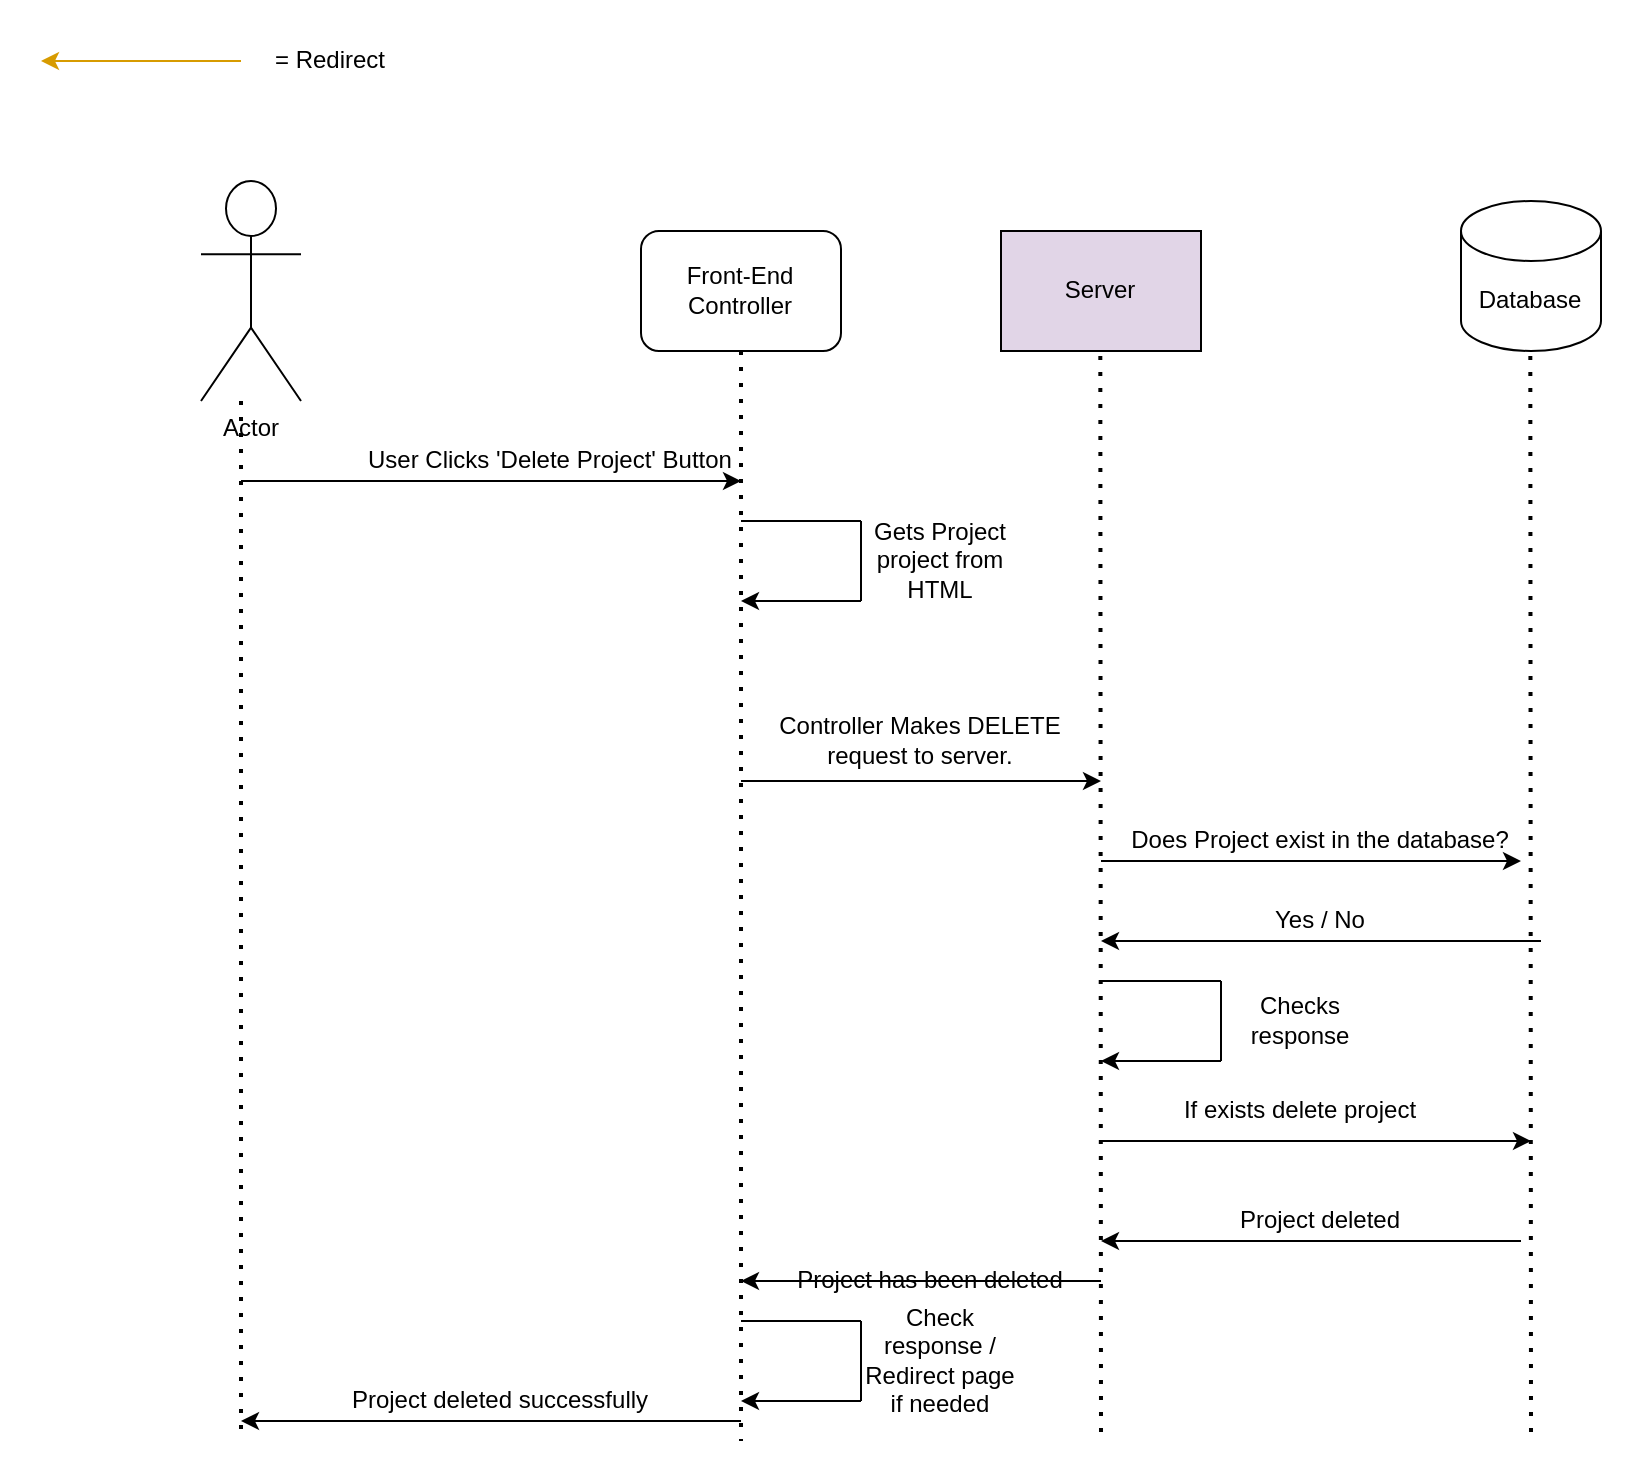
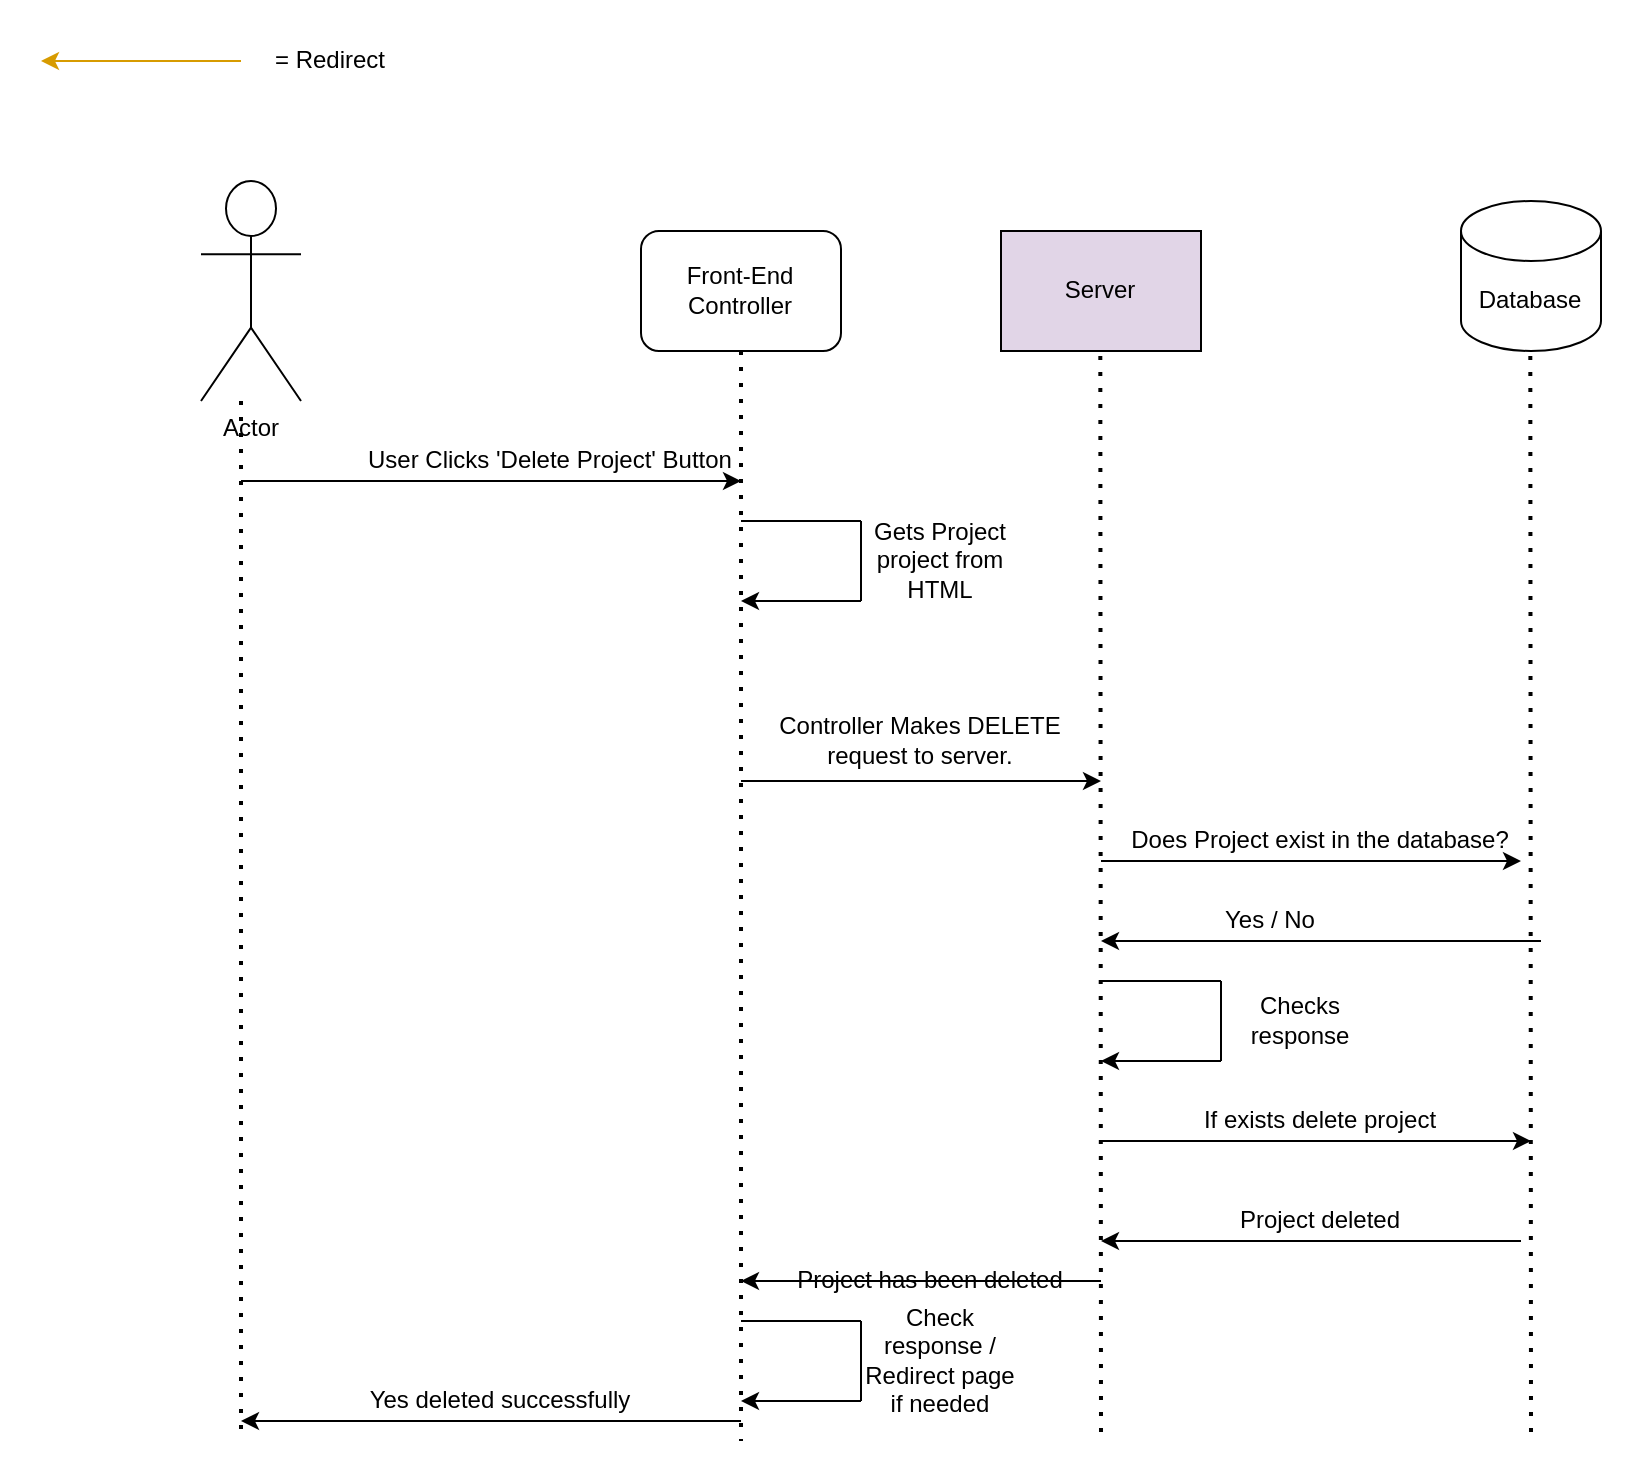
node "Yes / No": moved (1321, 921) -> (1271, 921)
node "If exists delete project": moved (1301, 1111) -> (1321, 1121)
node "Project deleted successfully": label "Project deleted successfully" -> "Yes deleted successfully"
